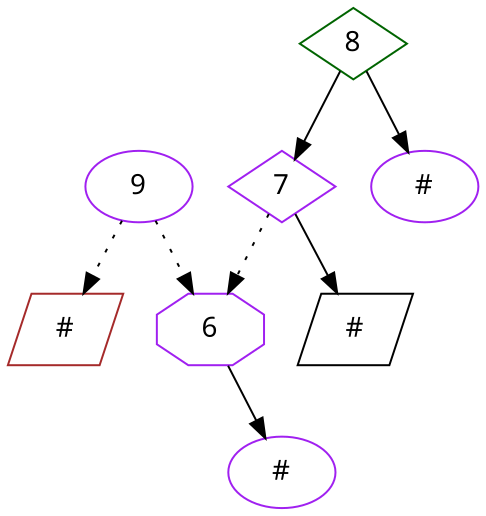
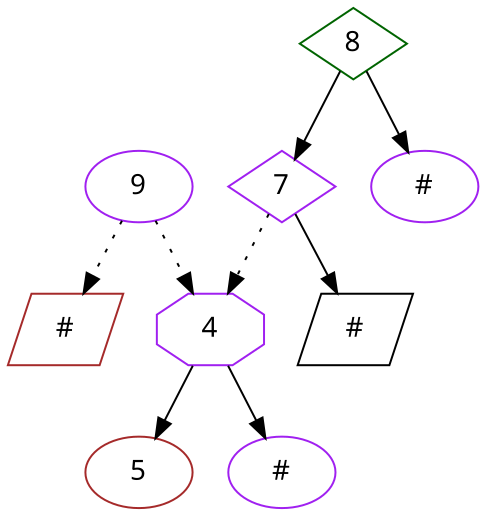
node "6": label "6" -> "4"
node "5": added
